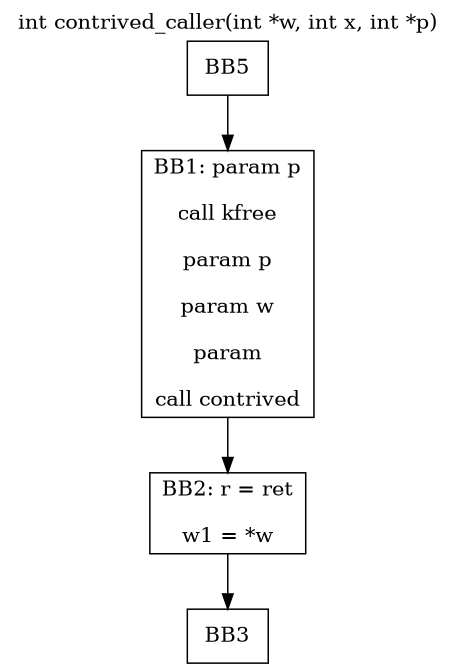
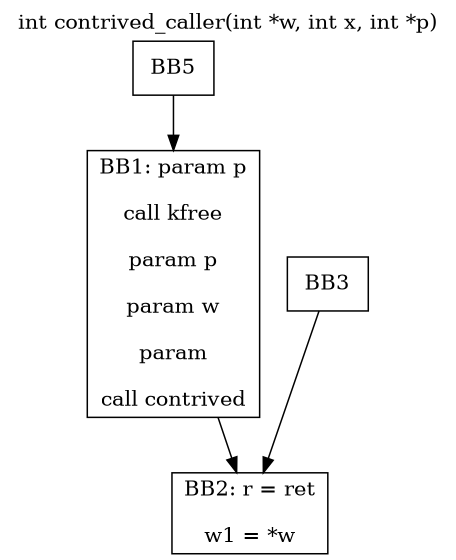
edge "BB2: r = ret w1 = *w" -> "BB3": reversed
